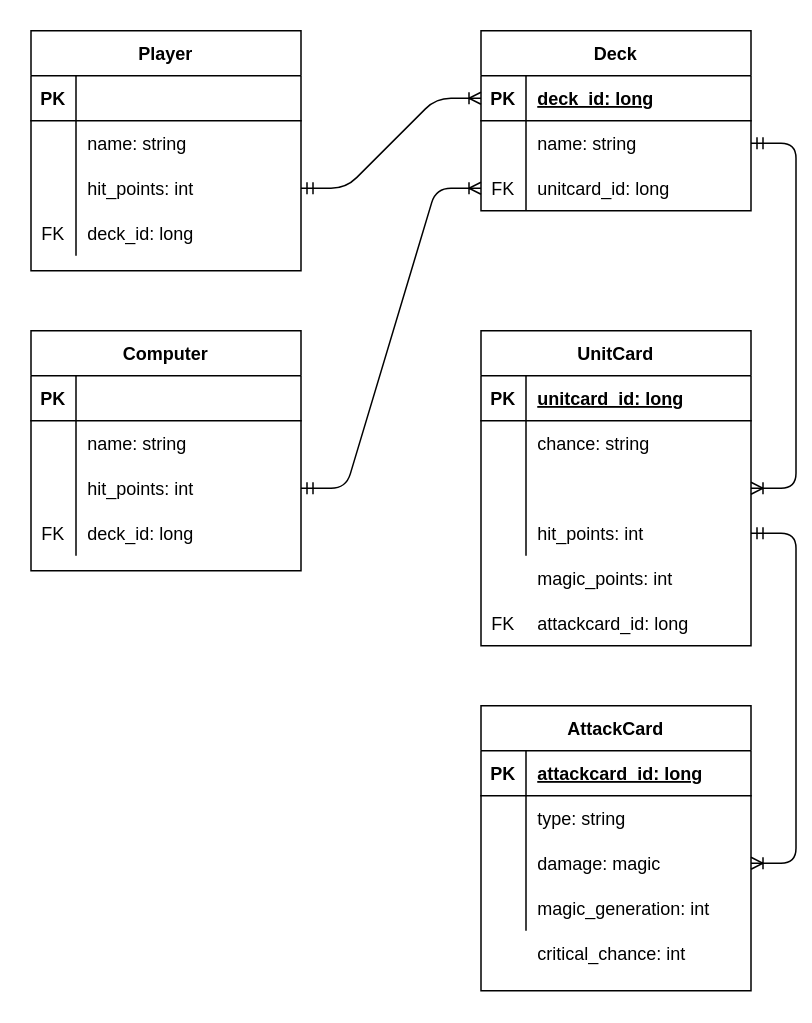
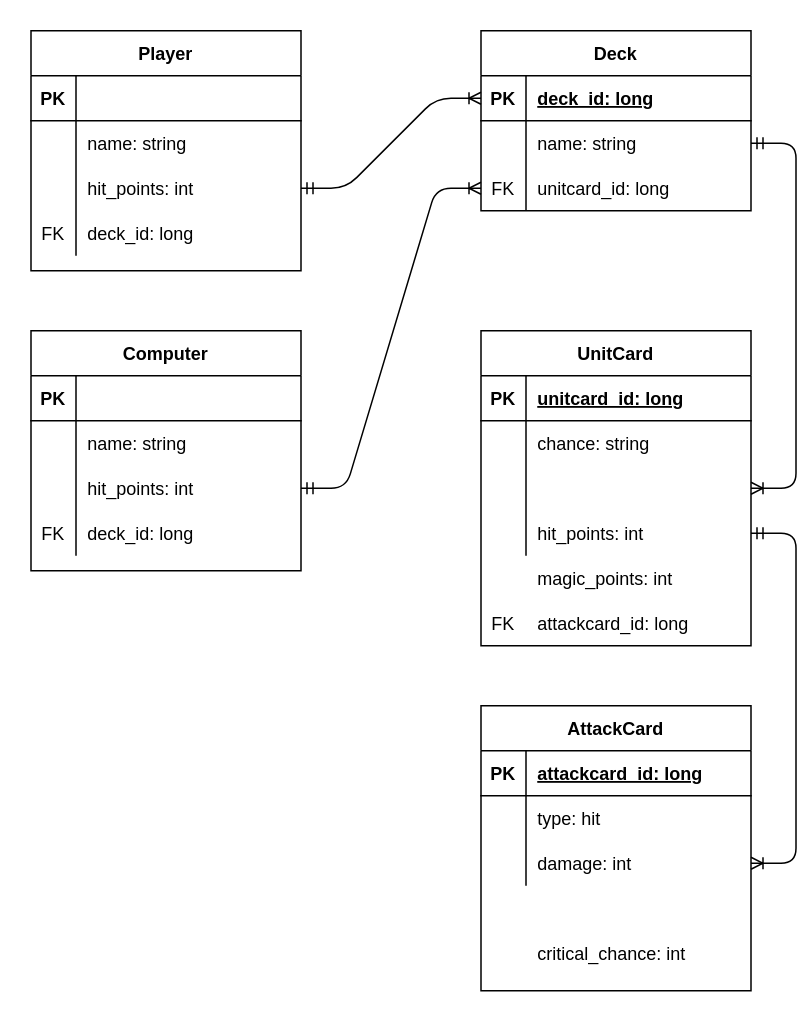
node "type: string": label "type: string" -> "type: hit"
node "damage: magic": label "damage: magic" -> "damage: int"
node "magic_generation: int": removed
